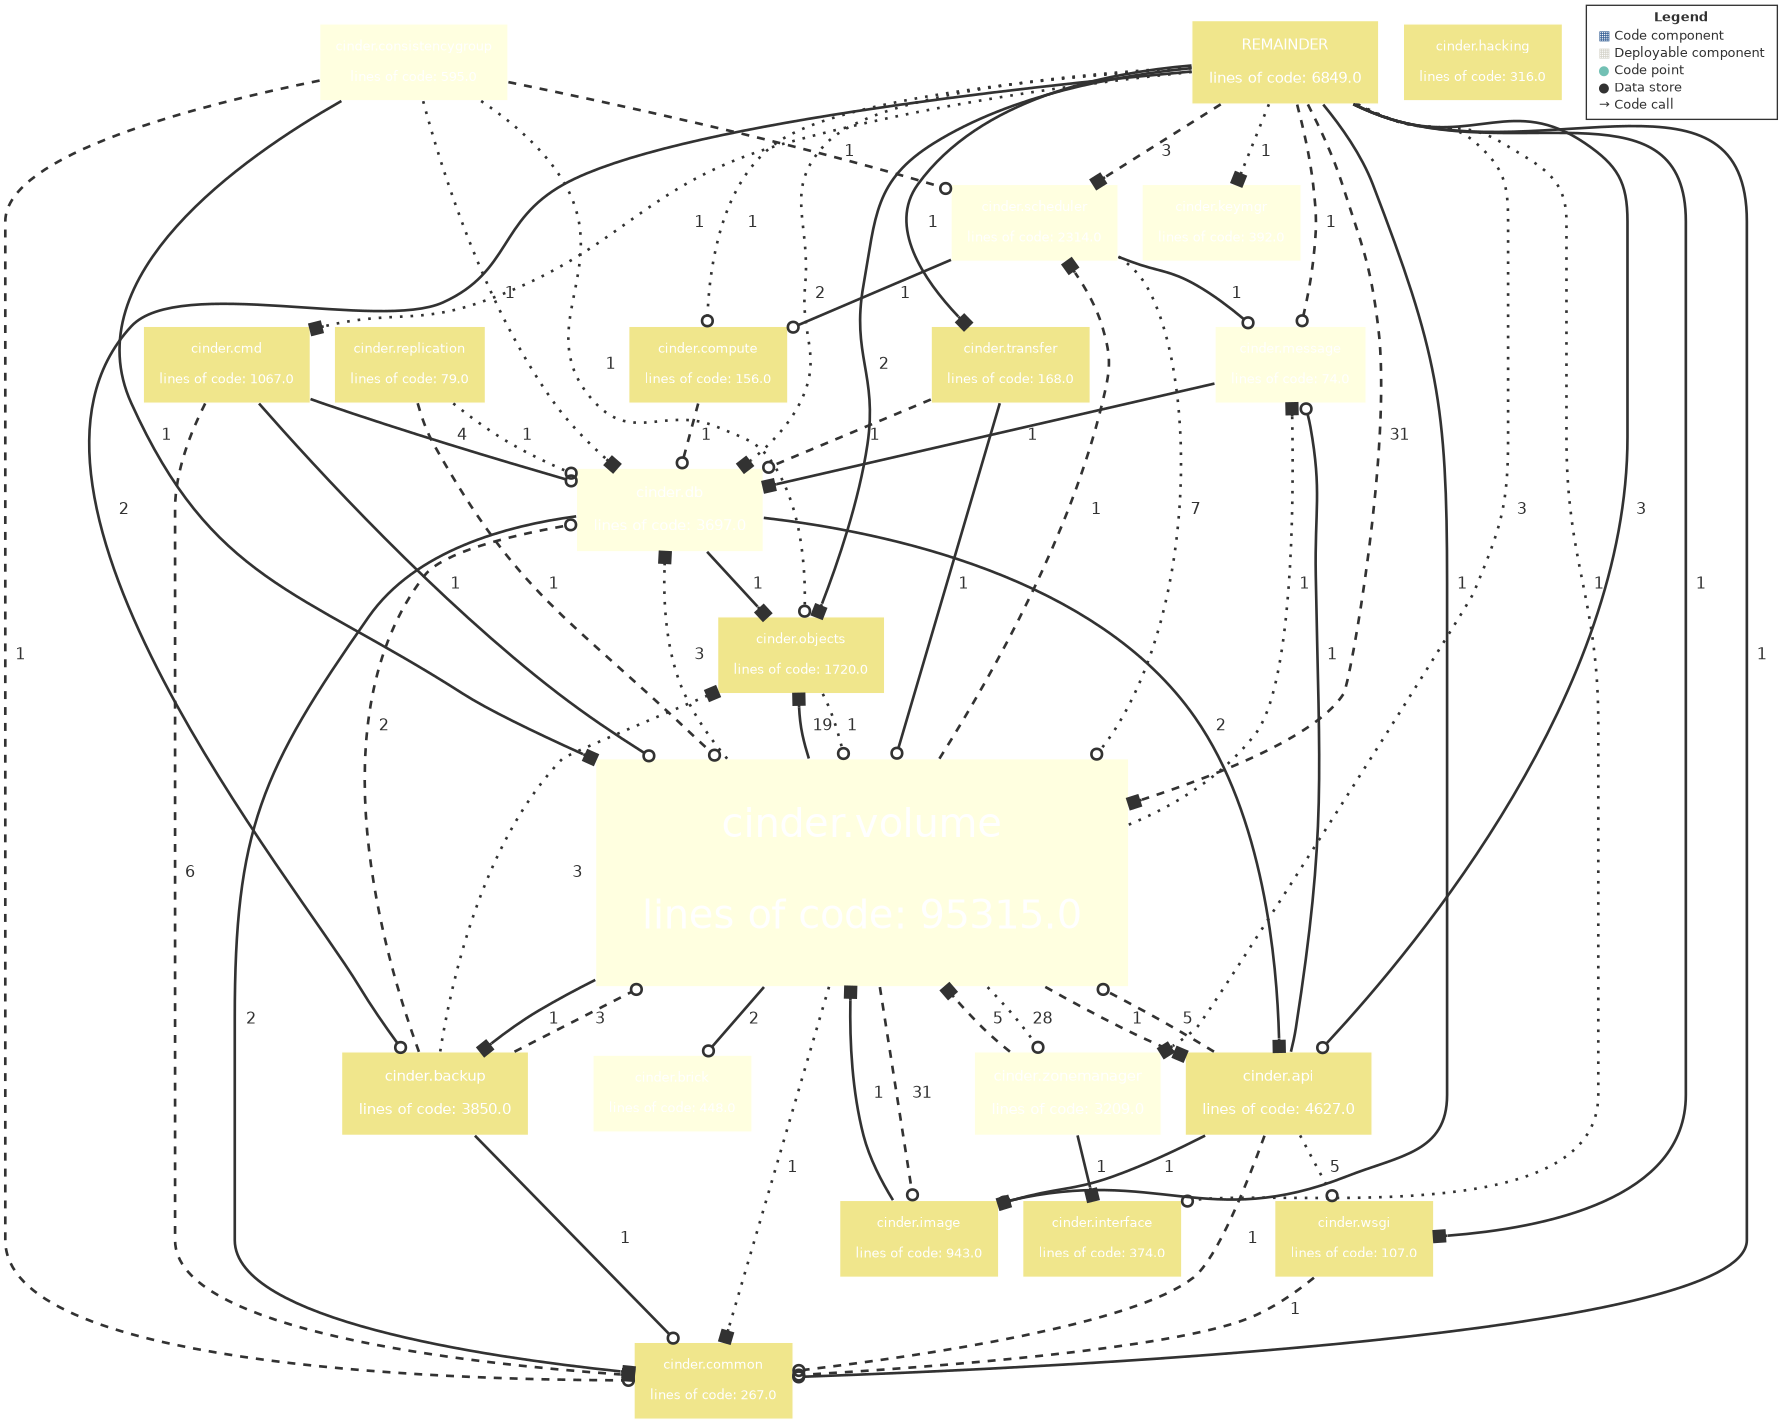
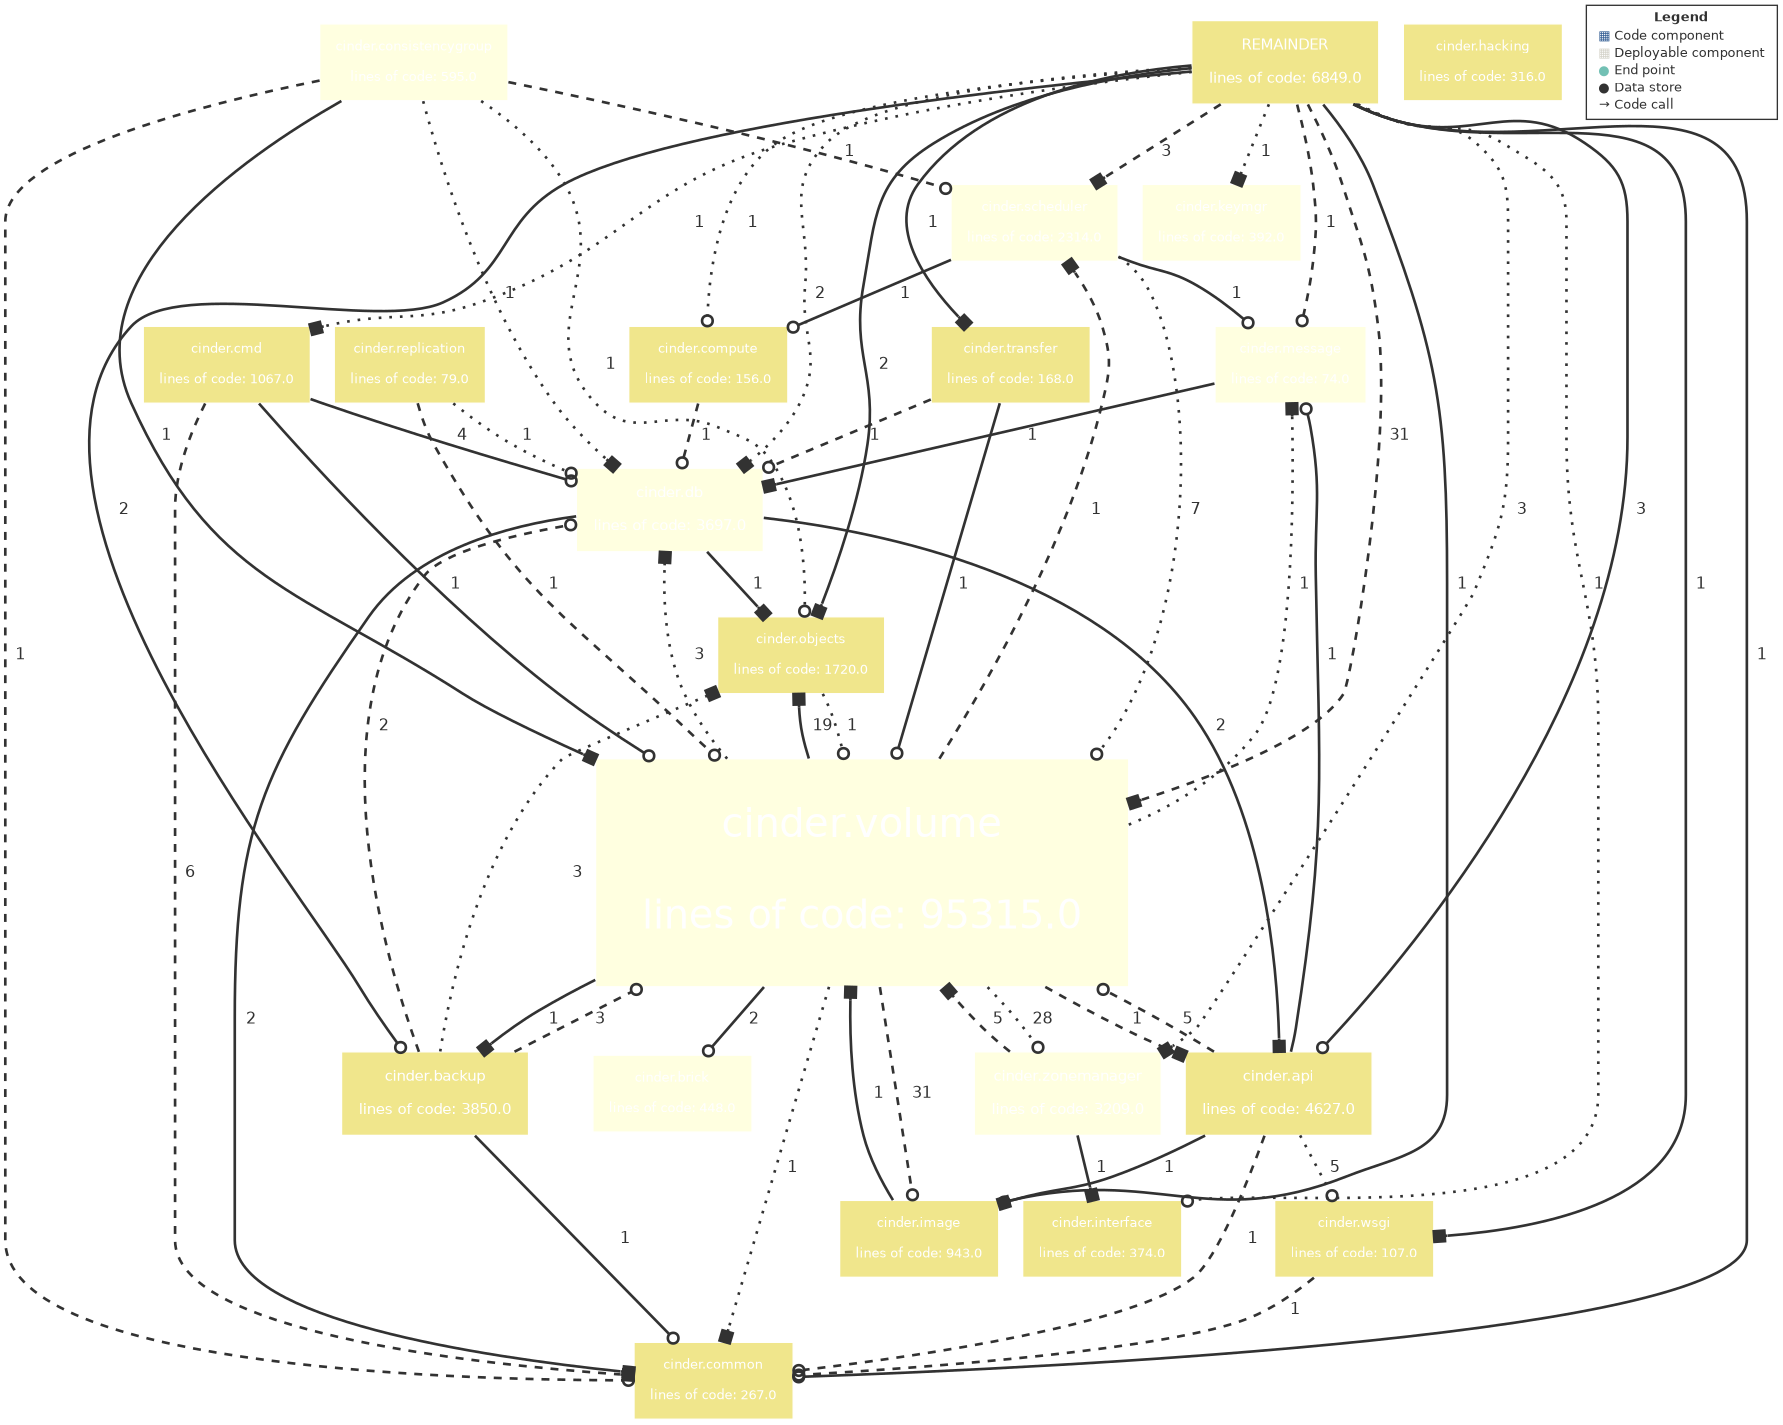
node "Legend": text "Code point" -> "End point"
